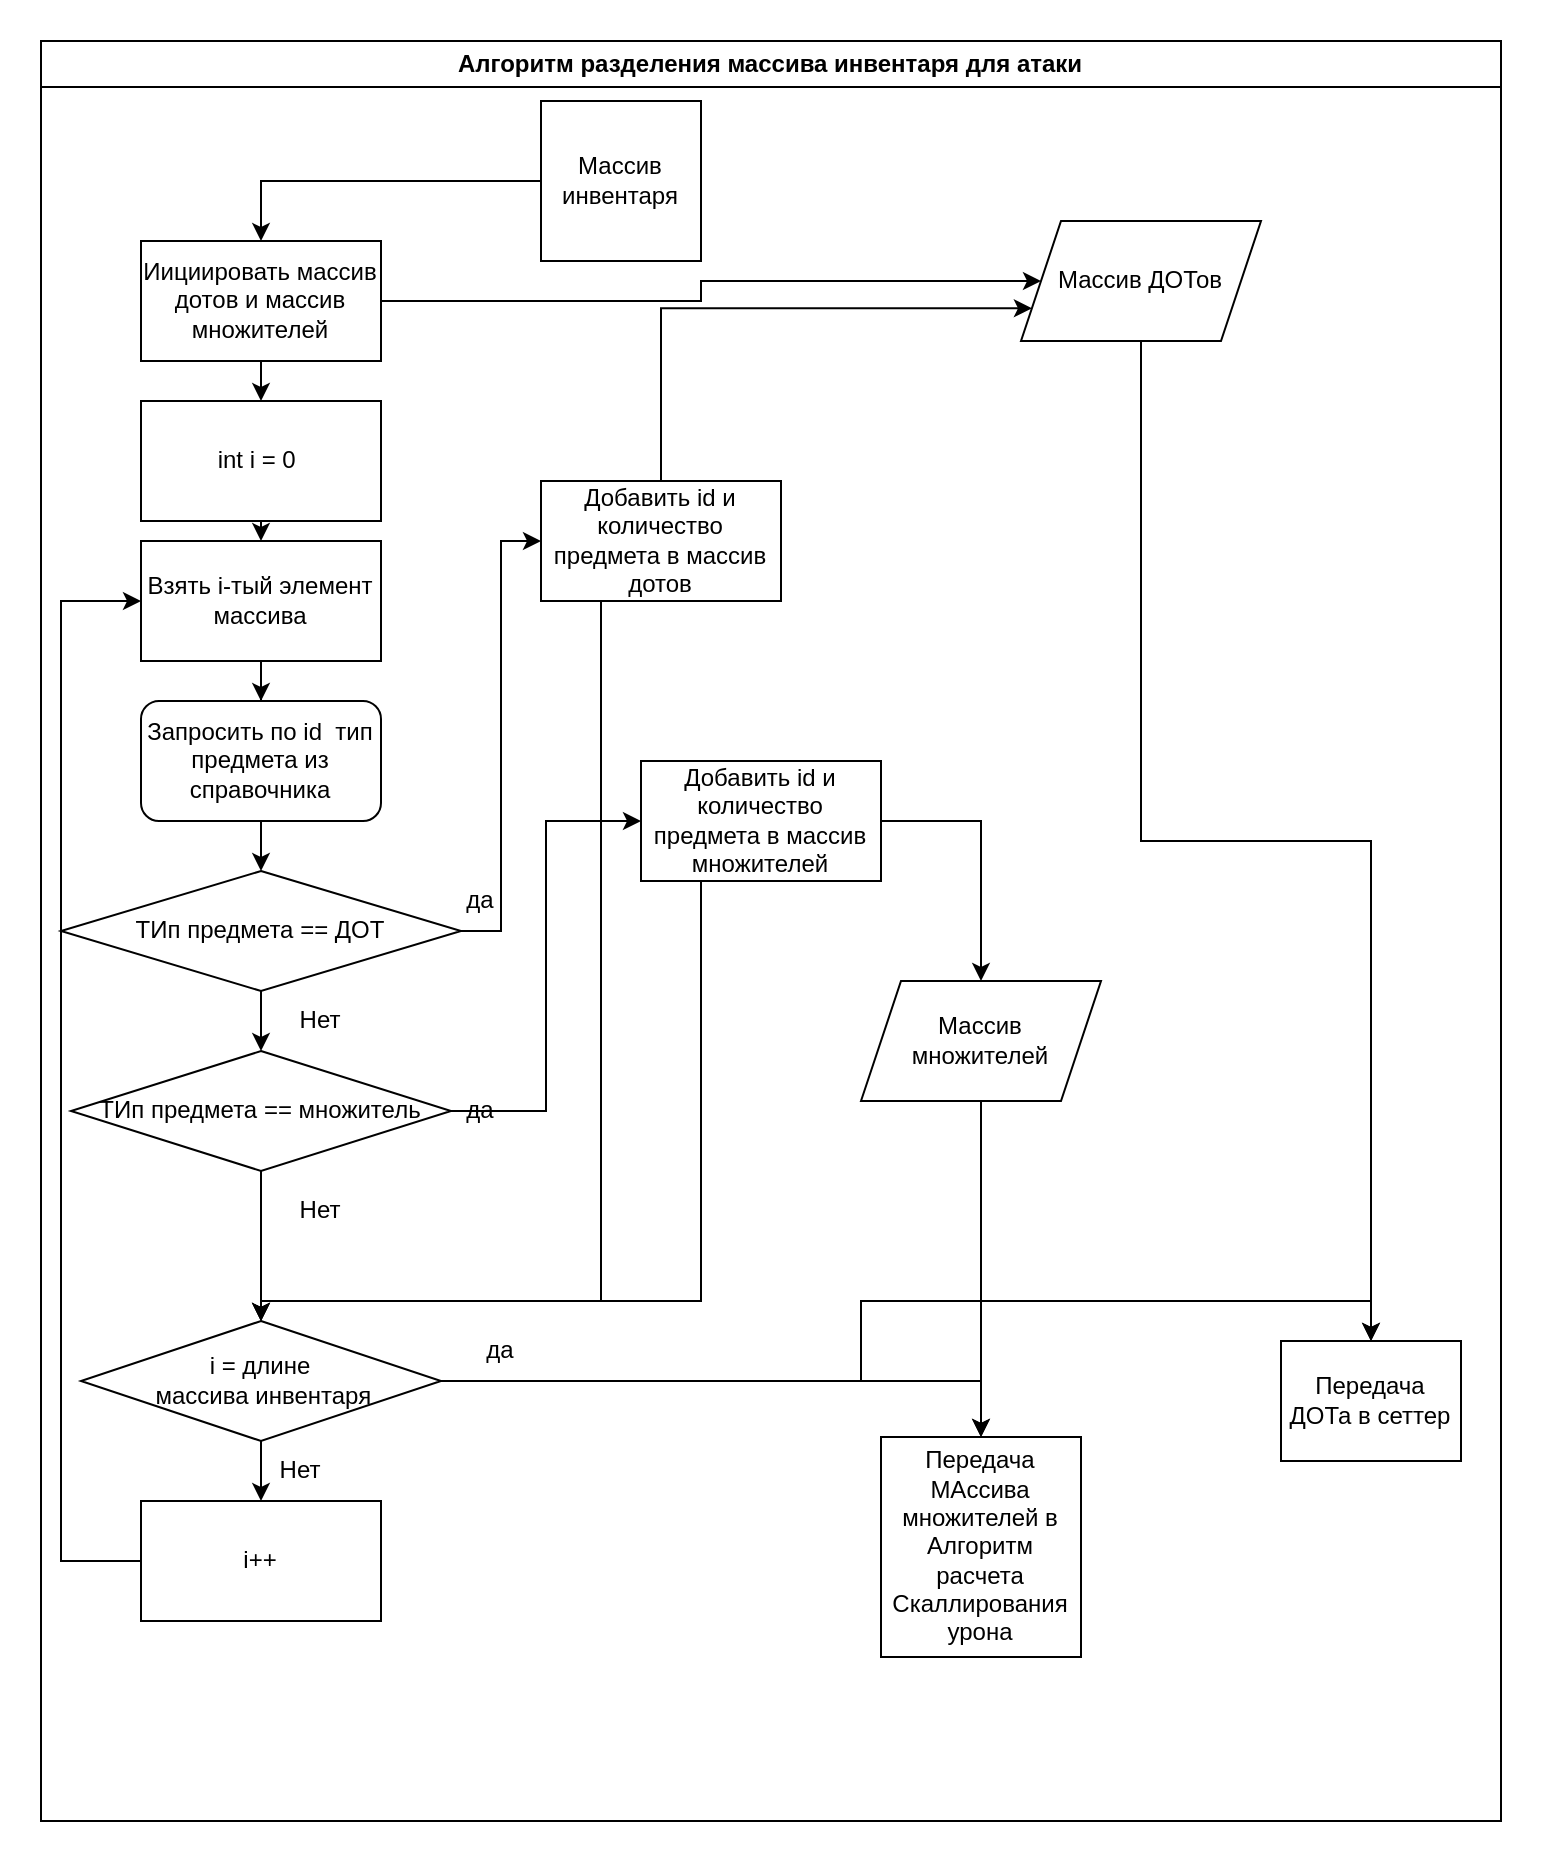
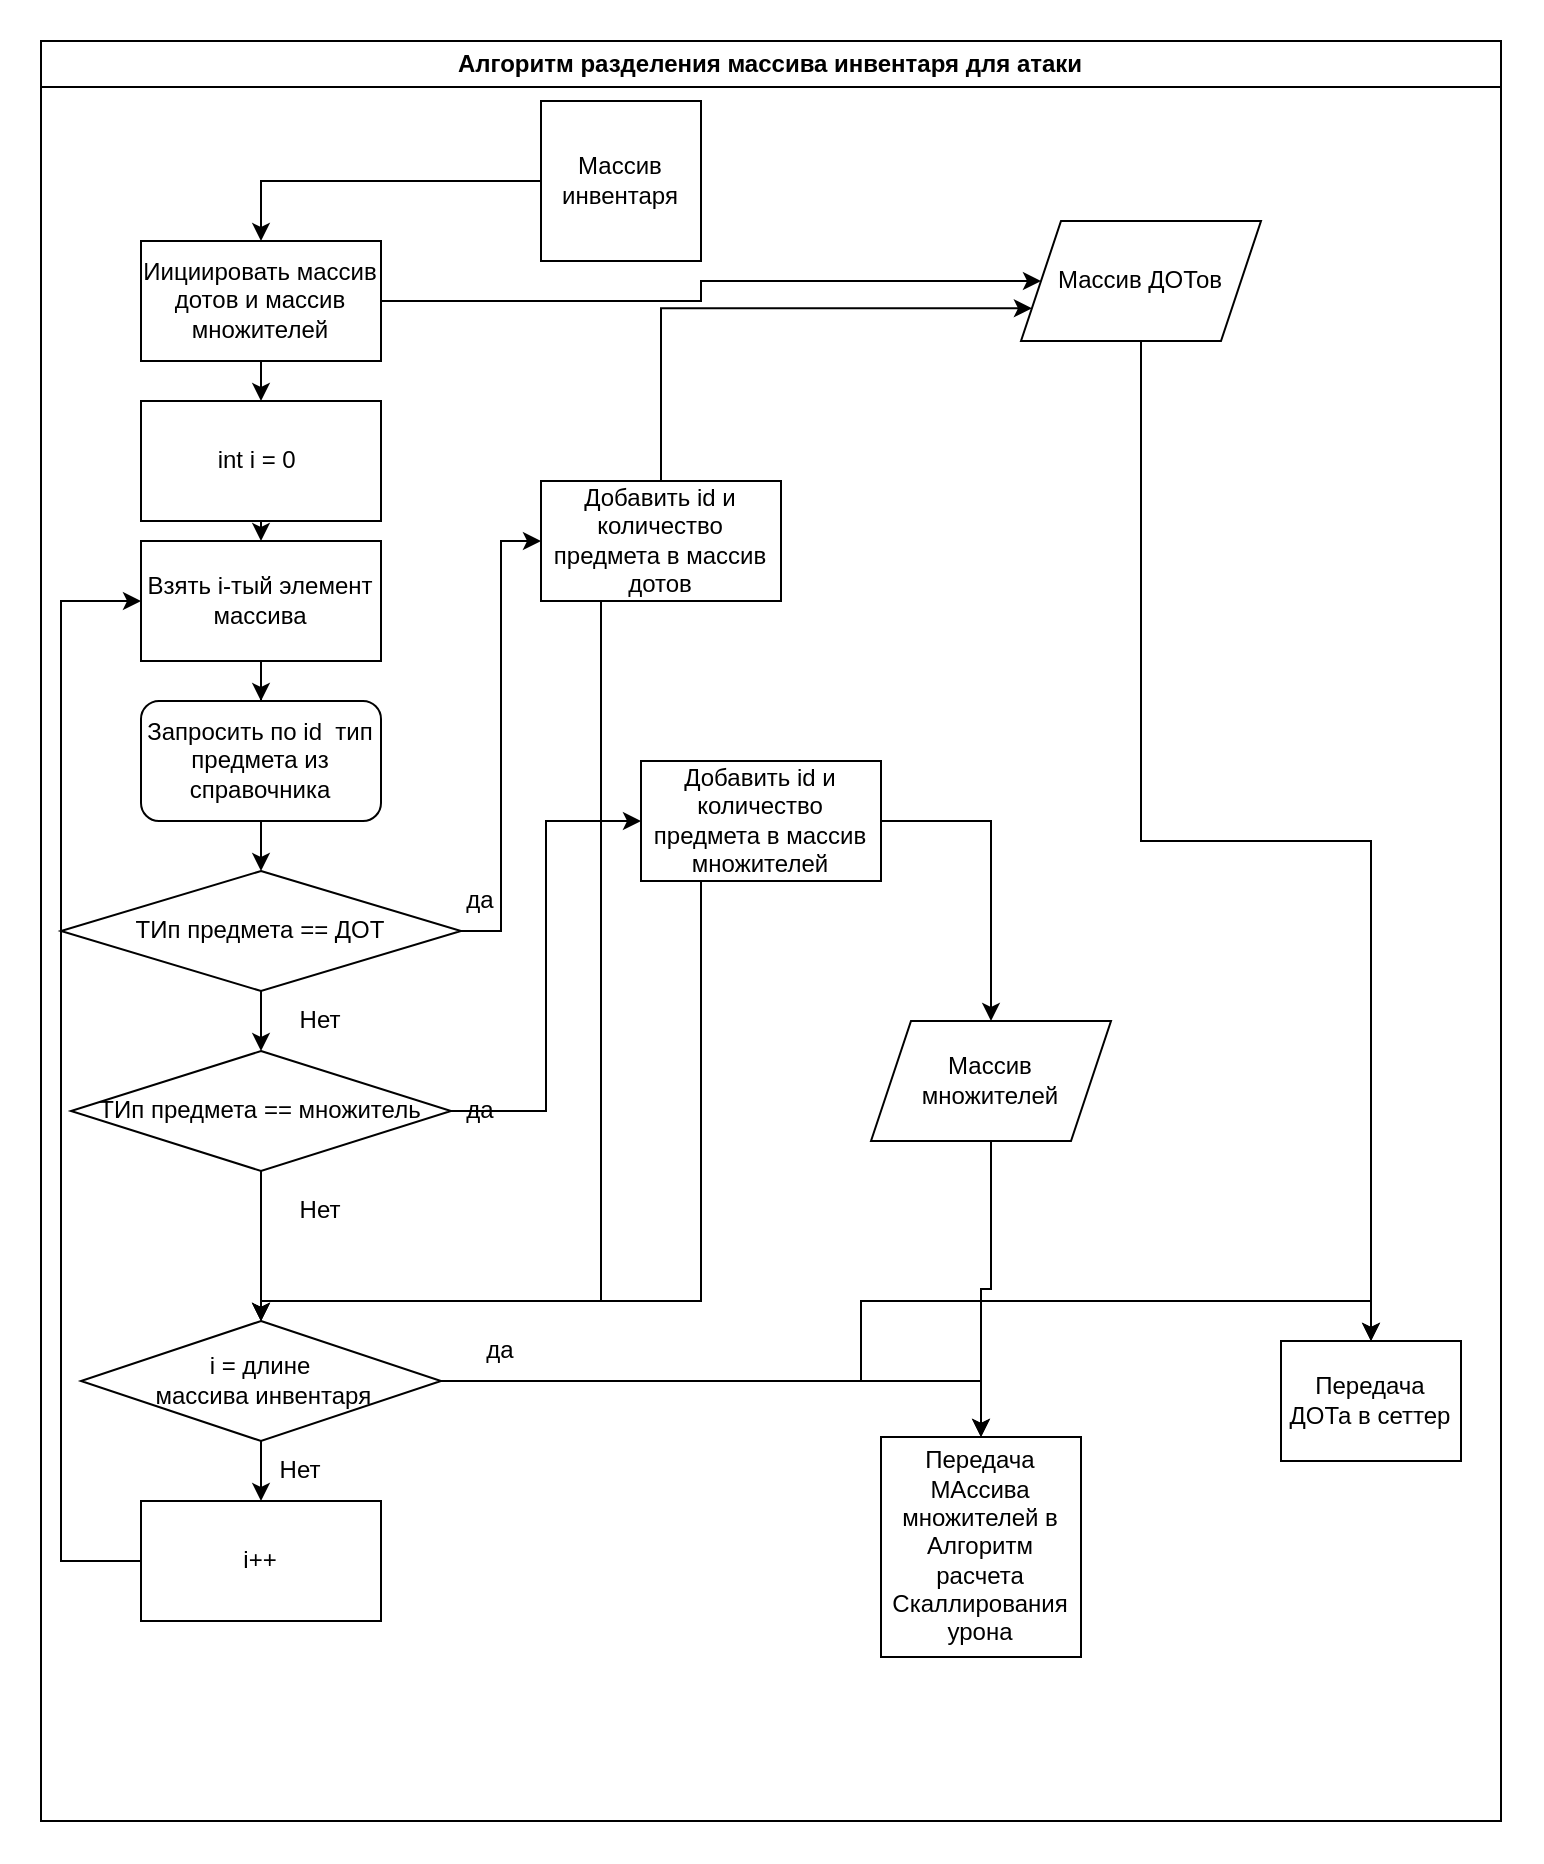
node "Массив множителей": moved (981, 1041) -> (991, 1081)
